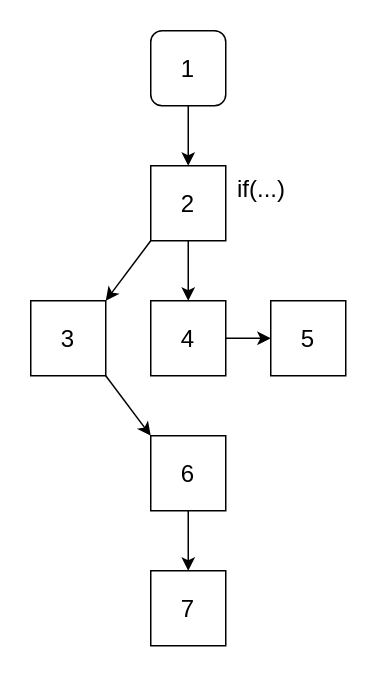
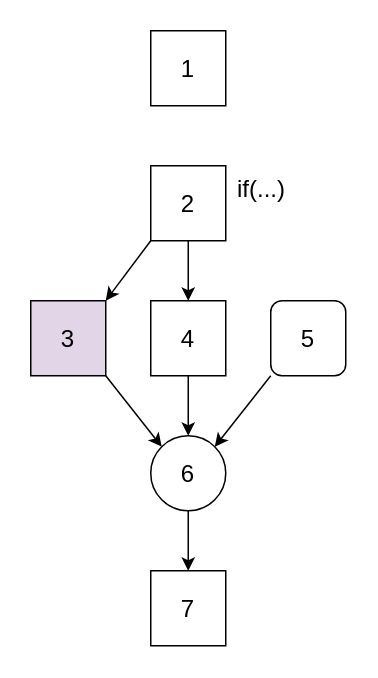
node "1": shape rounded rectangle -> rectangle
edge "1" -> "2": removed
node "3": fillcolor #ffffff -> #e1d5e7
edge "4" -> "5": now "4" -> "6"
node "5": shape rectangle -> rounded rectangle
edge "5" -> "6": added
node "6": shape rectangle -> ellipse
